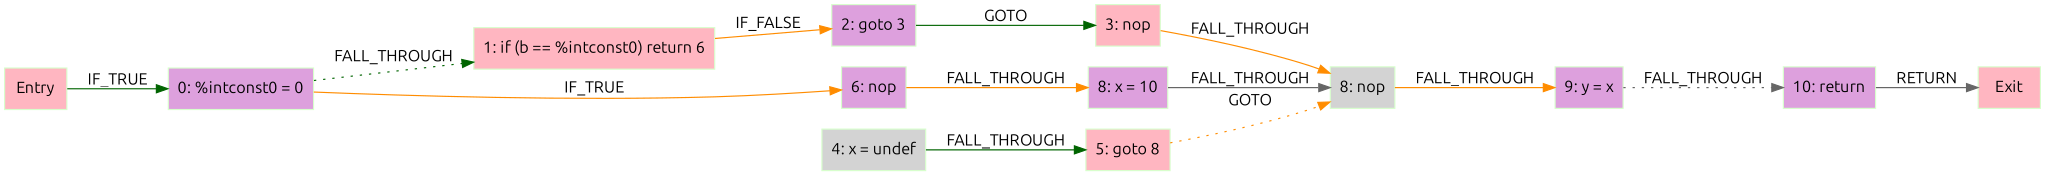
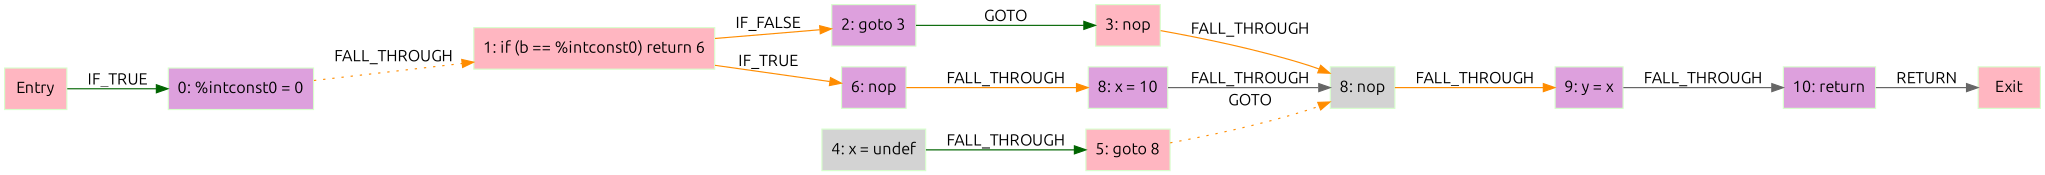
edge "0: %intconst0 = 0" -> "1: if (b == %intconst0) return 6": color darkgreen -> darkorange
edge "9: y = x" -> "10: return": style dotted -> solid
edge "0: %intconst0 = 0" -> "6: nop": now "1: if (b == %intconst0) return 6" -> "6: nop"
